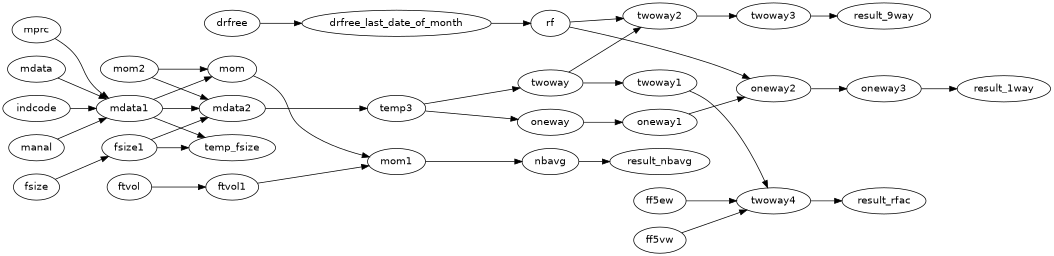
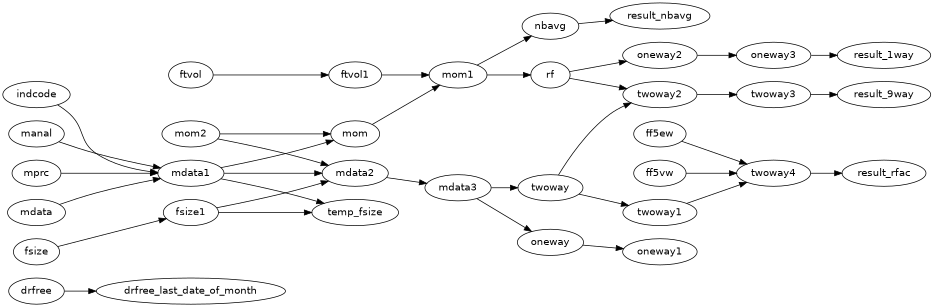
edge "drfree_last_date_of_month" -> "rf": now "mom1" -> "rf"
node "temp3": label "temp3" -> "mdata3"
edge "oneway1" -> "oneway2": removed
